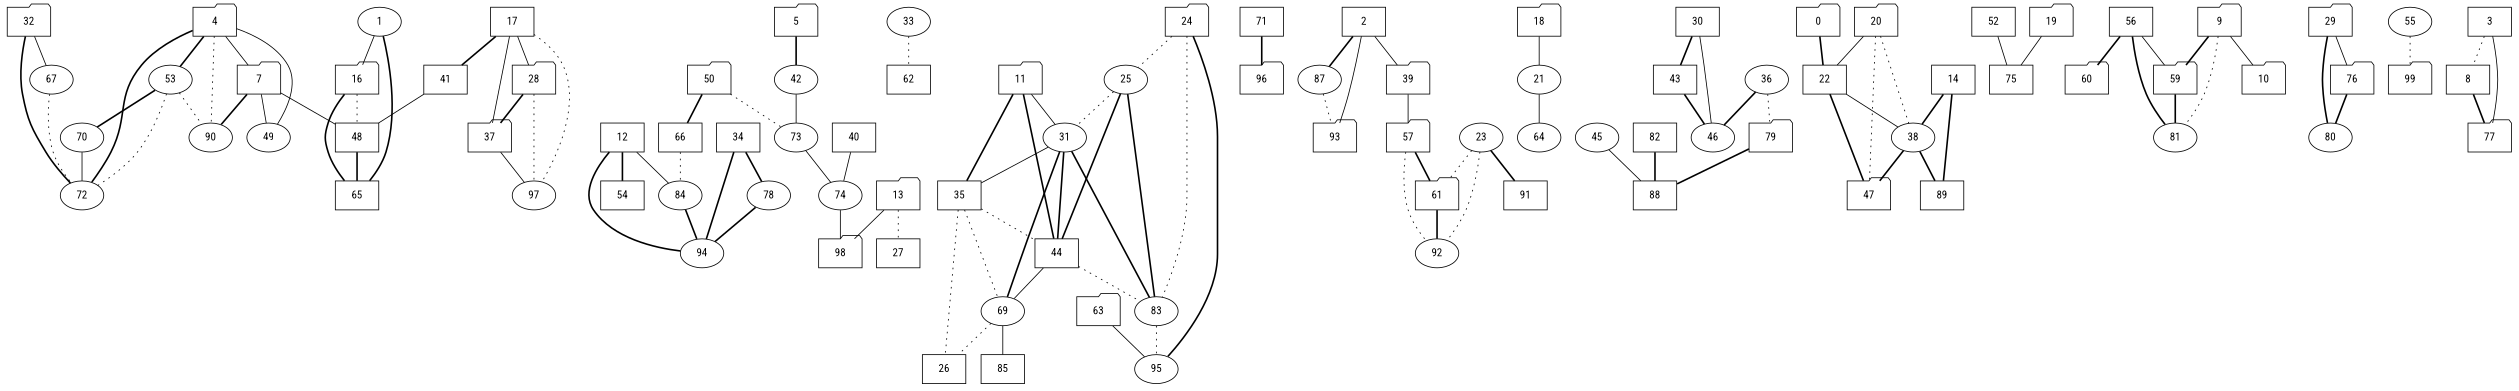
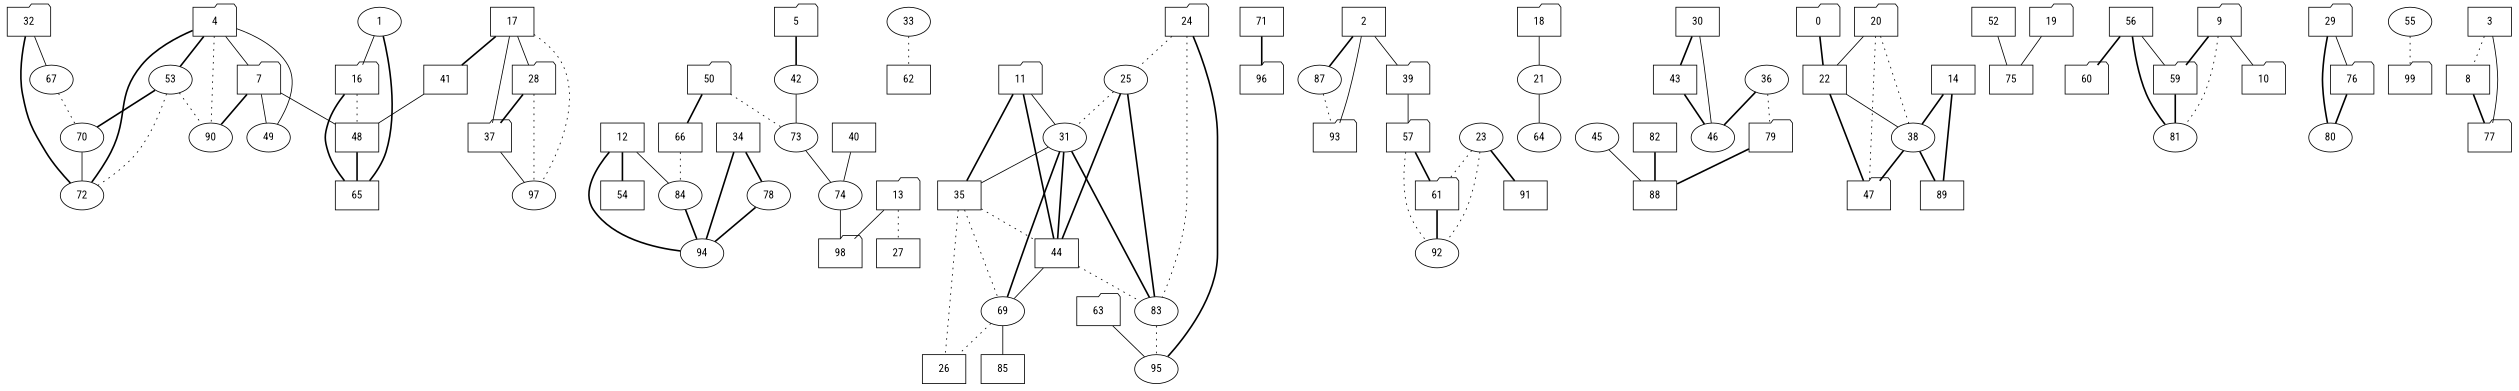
edge "67" -- "72": now "67" -- "70"
